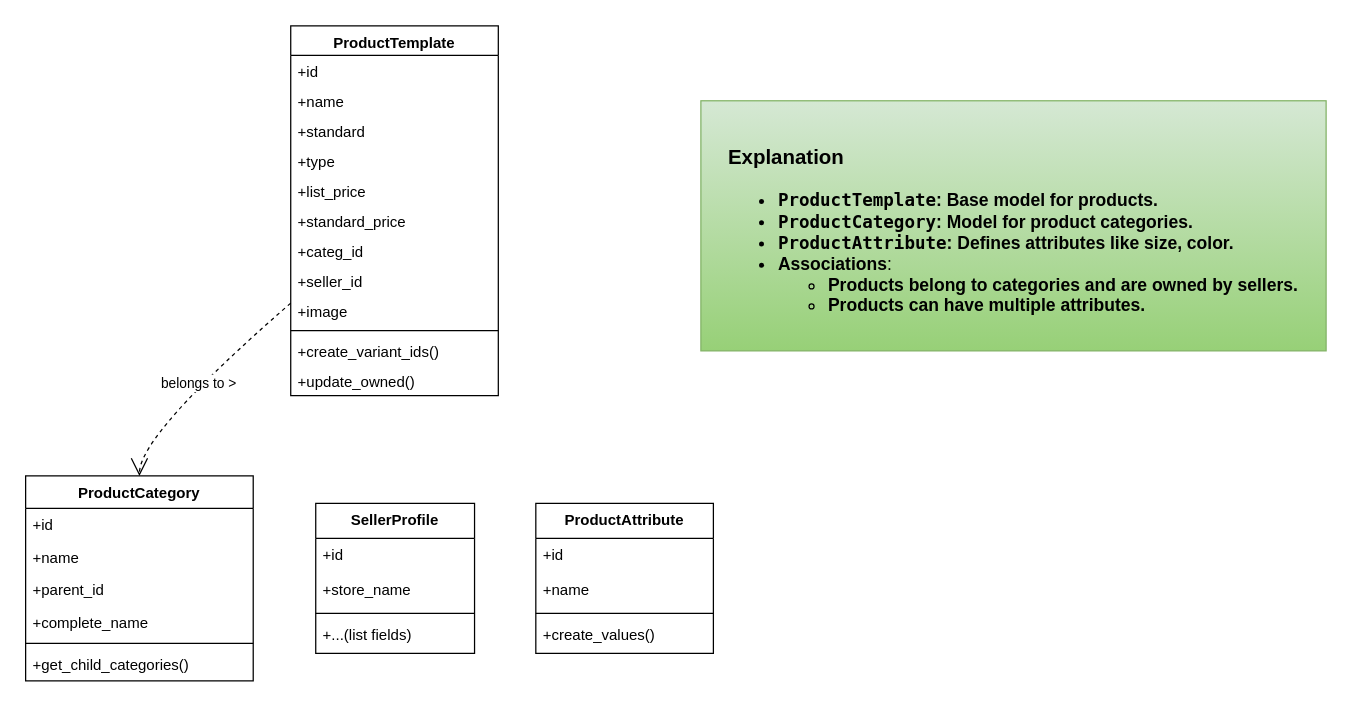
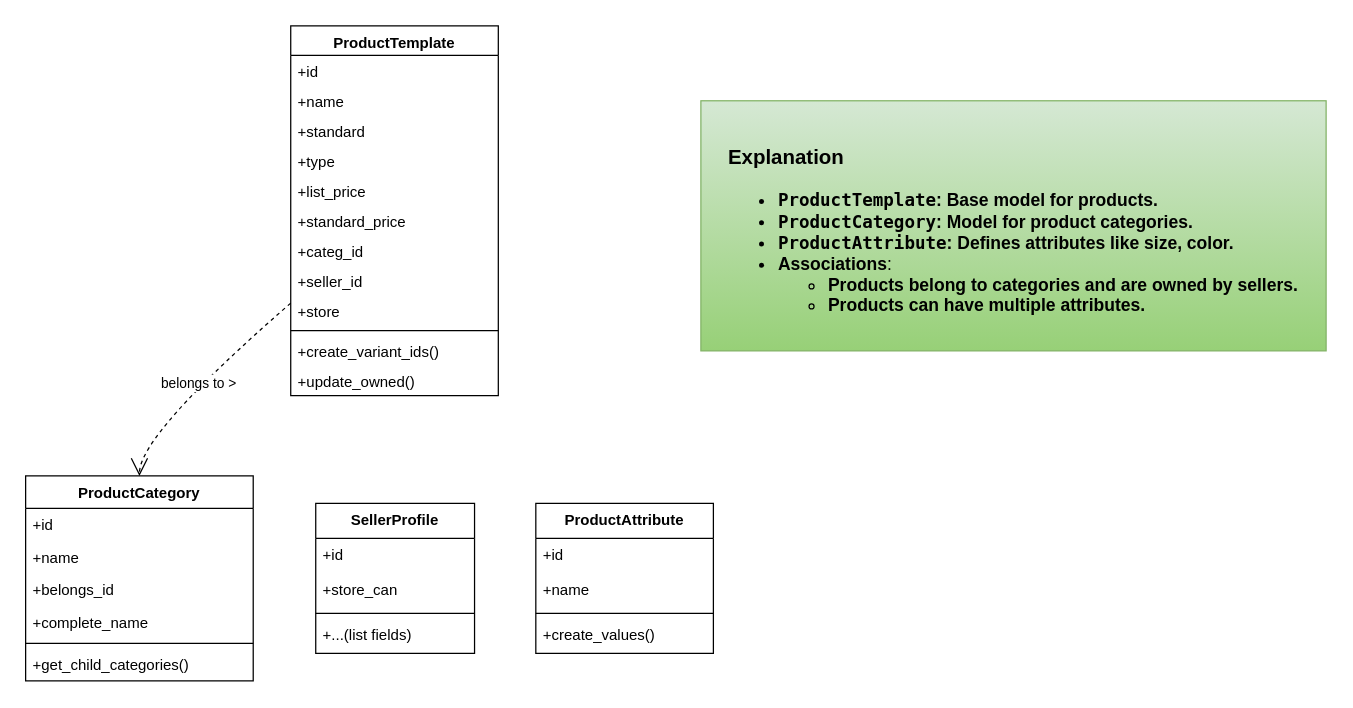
node "+image": label "+image" -> "+store"
node "+parent_id": label "+parent_id" -> "+belongs_id"
node "+store_name": label "+store_name" -> "+store_can"
